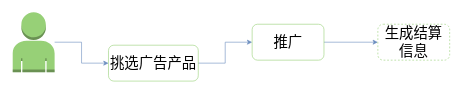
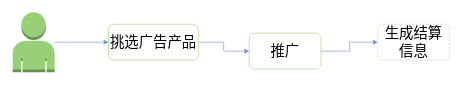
node "推广": moved (288, 42) -> (285, 51)
node "挑选广告产品": moved (153, 63) -> (153, 42)
